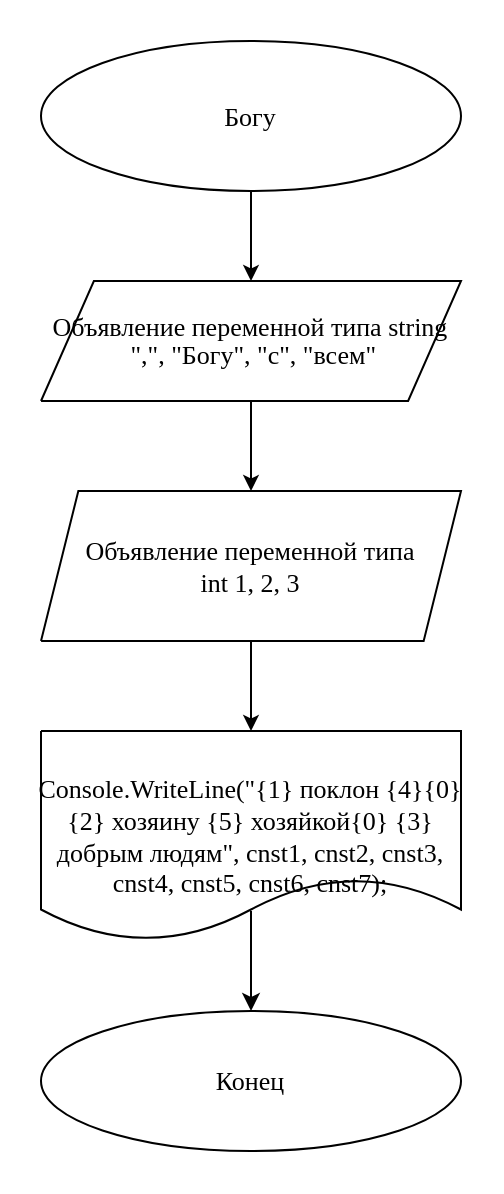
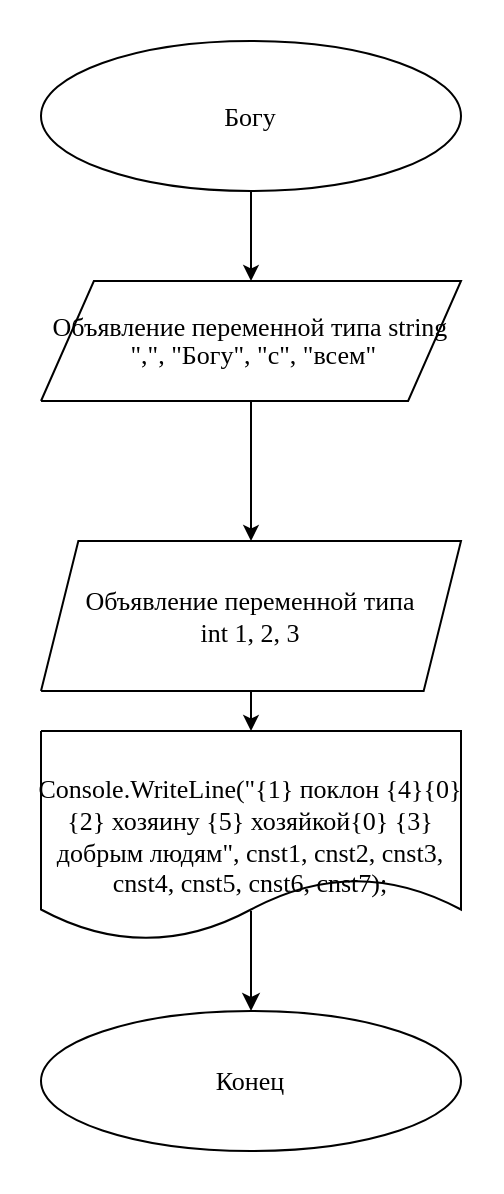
node "Объявление переменной типа int 1, 2, 3": moved (251, 566) -> (251, 616)
